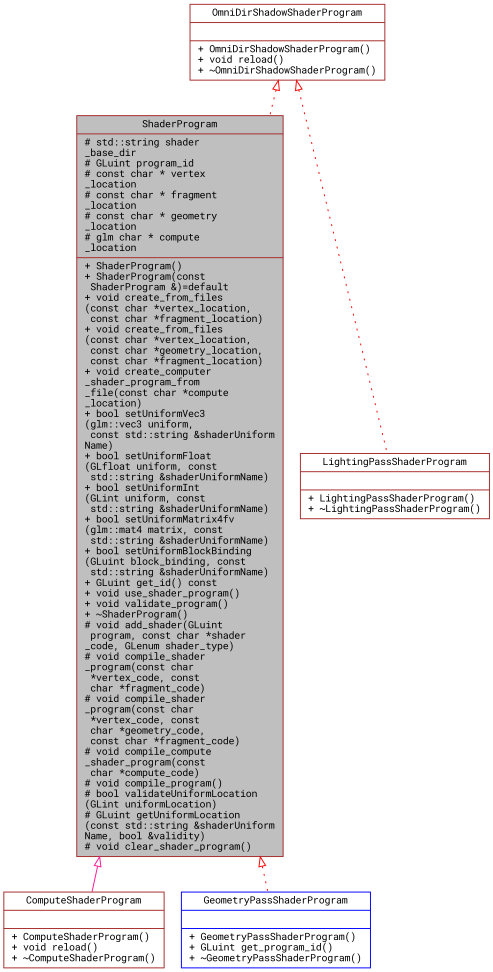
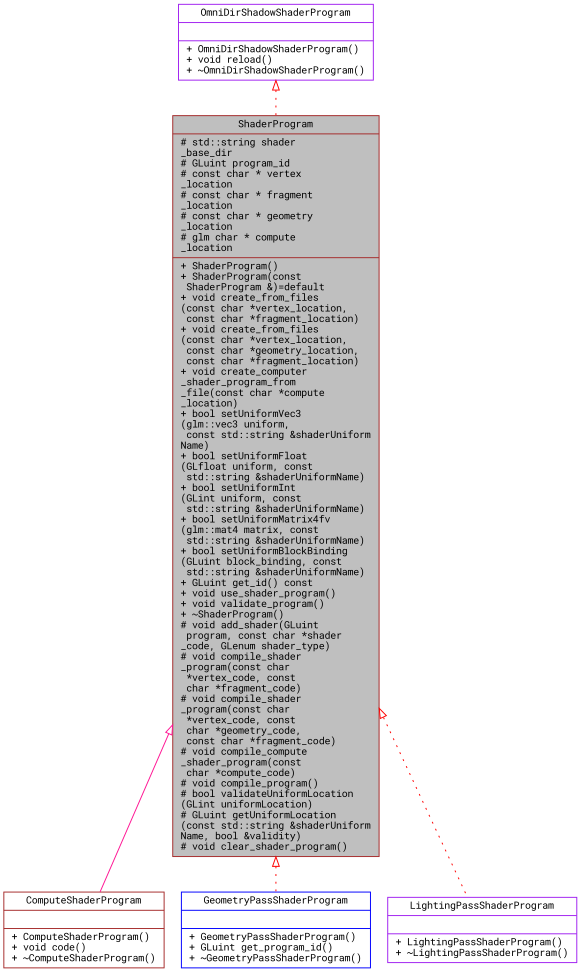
node "OmniDirShadowShaderProgram": color brown -> purple
edge "LightingPassShaderProgram" -> "OmniDirShadowShaderProgram": now "LightingPassShaderProgram" -> "ShaderProgram"
node "LightingPassShaderProgram": color brown -> purple
node "ComputeShaderProgram": text "+ void reload()" -> "+ void code()"
